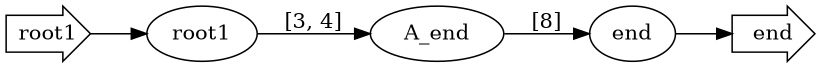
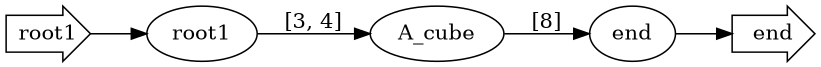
node "A_end": label "A_end" -> "A_cube"
